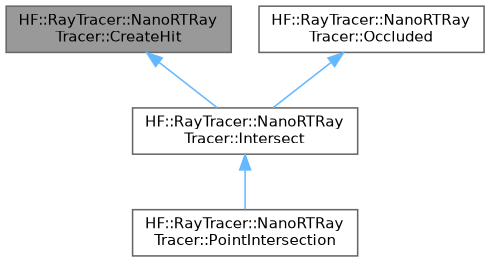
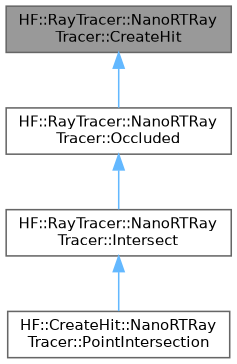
edge "HF::RayTracer::NanoRTRay Tracer::Intersect" -> "HF::RayTracer::NanoRTRay Tracer::CreateHit": now "HF::RayTracer::NanoRTRay Tracer::Occluded" -> "HF::RayTracer::NanoRTRay Tracer::CreateHit"
node "HF::RayTracer::NanoRTRay Tracer::PointIntersection": label "HF::RayTracer::NanoRTRay Tracer::PointIntersection" -> "HF::CreateHit::NanoRTRay Tracer::PointIntersection"
